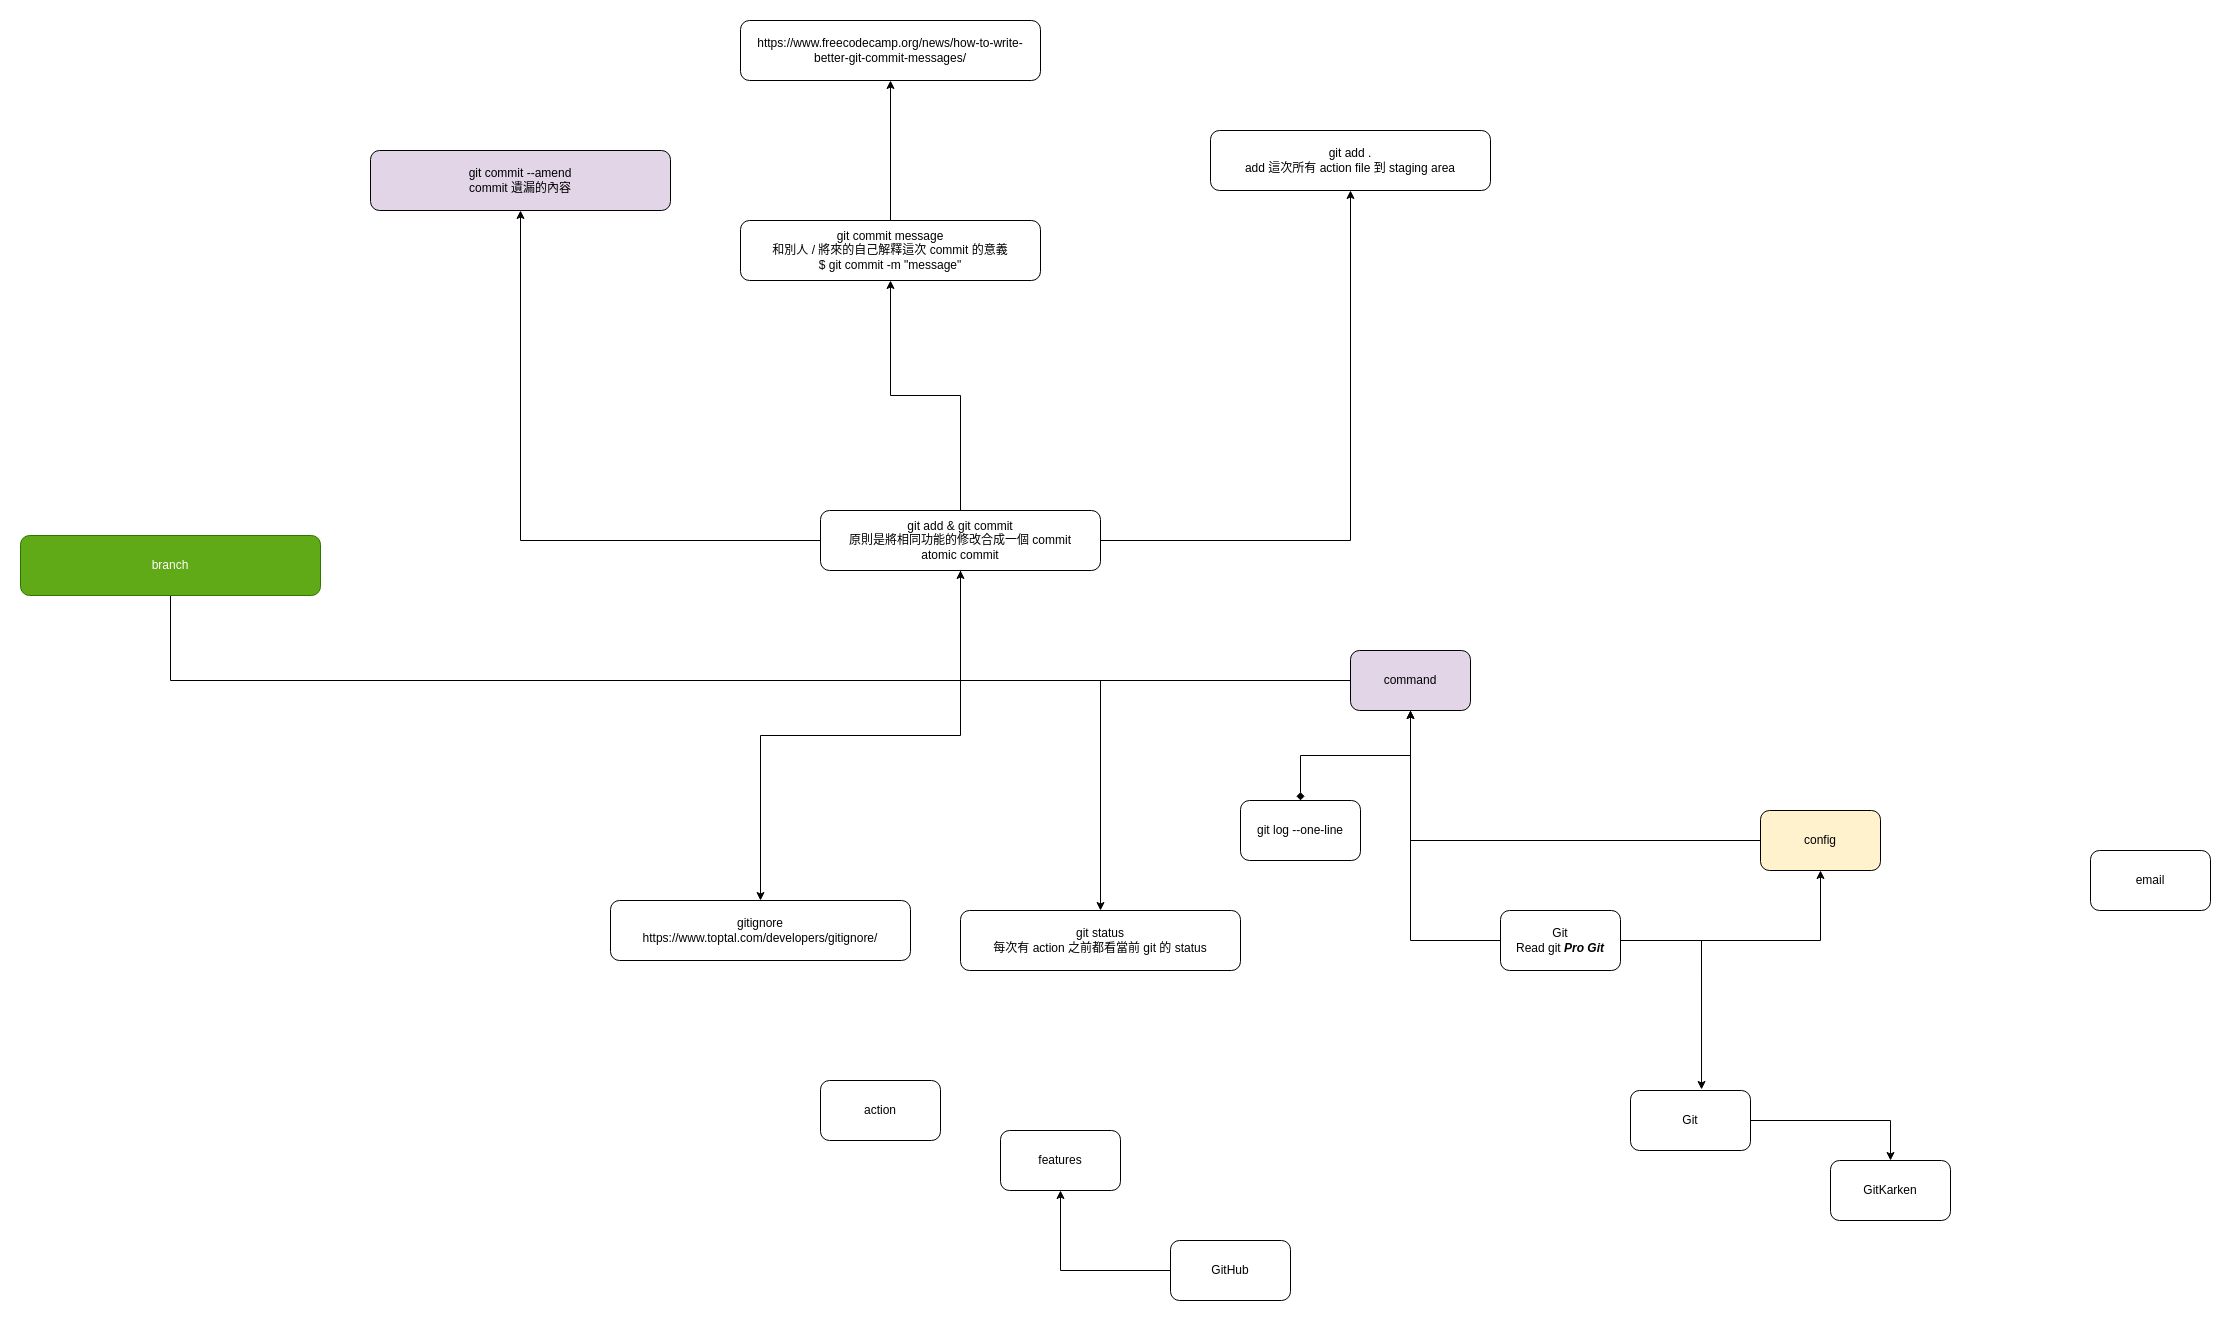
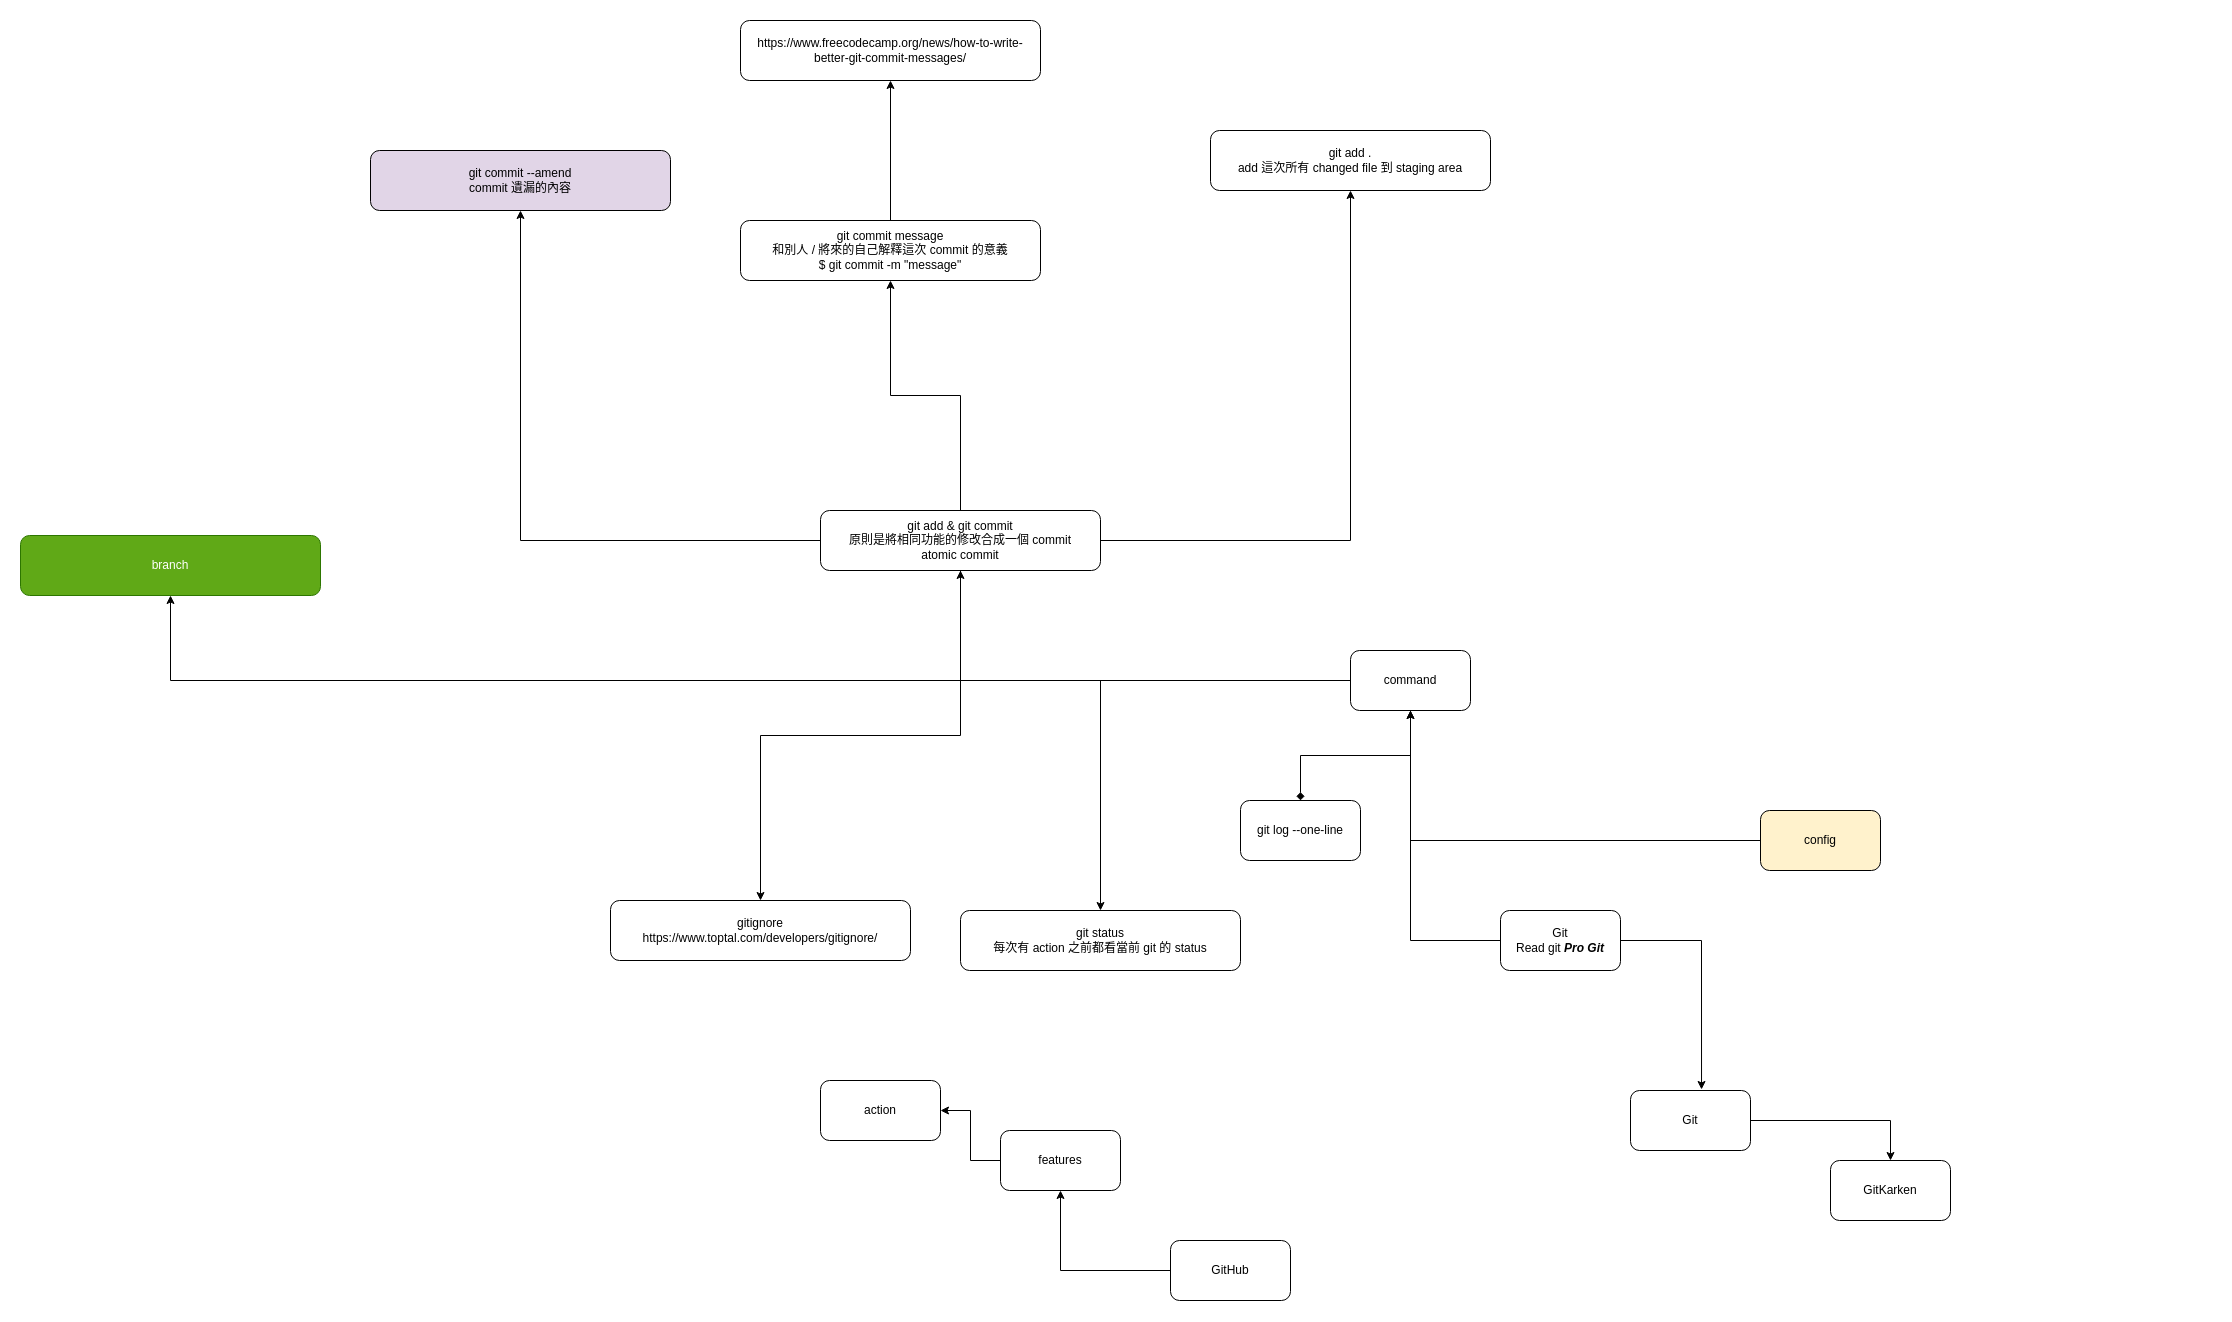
node "git add . add 這次所有 action file 到 staging area": label "git add . add 這次所有 action file 到 staging area" -> "git add . add 這次所有 changed file 到 staging area"
edge "branch" -- "command": arrowhead none -> classic
node "command": fillcolor #e1d5e7 -> #ffffff
node "email": removed
edge "Git Read git Pro Git" -> "config": removed
edge "features" -> "action": added
